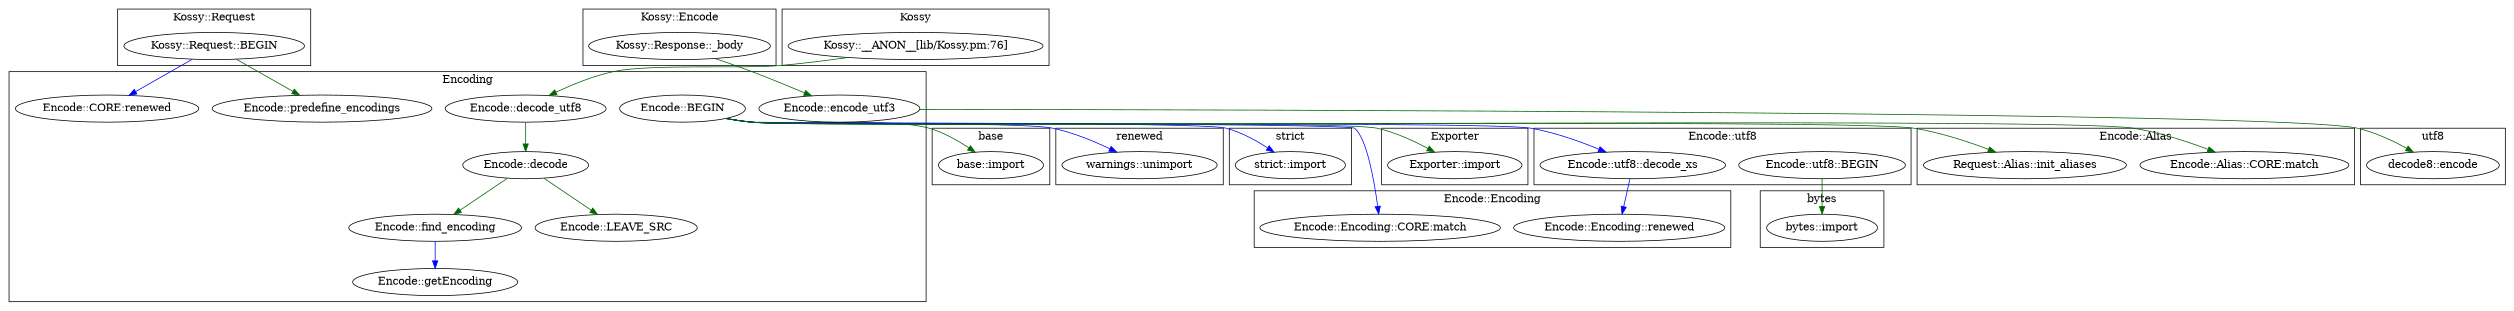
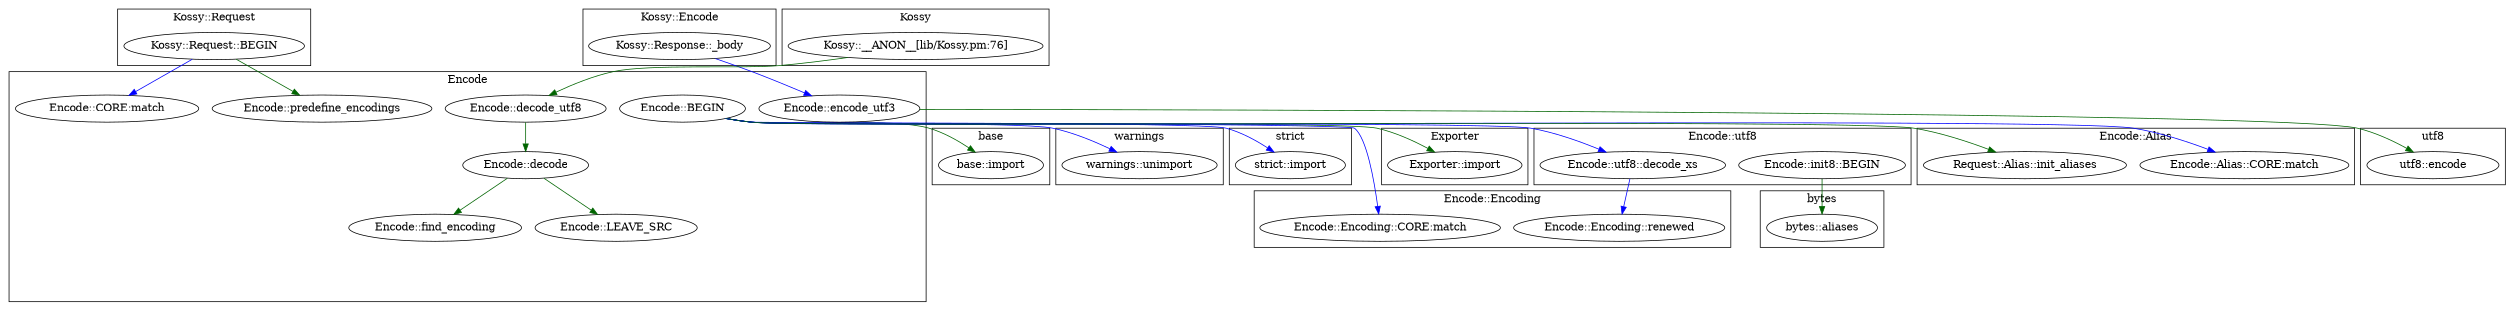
edge "Kossy::Response::_body" -> "Encode::encode_utf3": color darkgreen -> blue
cluster "Encoding": label "Encoding" -> "Encode"
node "Encode::CORE:renewed": label "Encode::CORE:renewed" -> "Encode::CORE:match"
edge "Encode::BEGIN" -> "Encode::Alias::CORE:match": color darkgreen -> blue
cluster "renewed": label "renewed" -> "warnings"
node "Encode::utf8::BEGIN": label "Encode::utf8::BEGIN" -> "Encode::init8::BEGIN"
node "decode8::encode": label "decode8::encode" -> "utf8::encode"
node "bytes::import": label "bytes::import" -> "bytes::aliases"
node "Encode::getEncoding": removed
